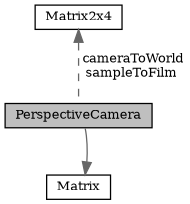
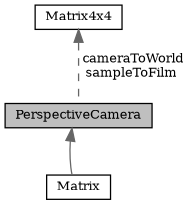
node "Matrix2x4": label "Matrix2x4" -> "Matrix4x4"
edge "PerspectiveCamera" -> "Matrix": reversed
